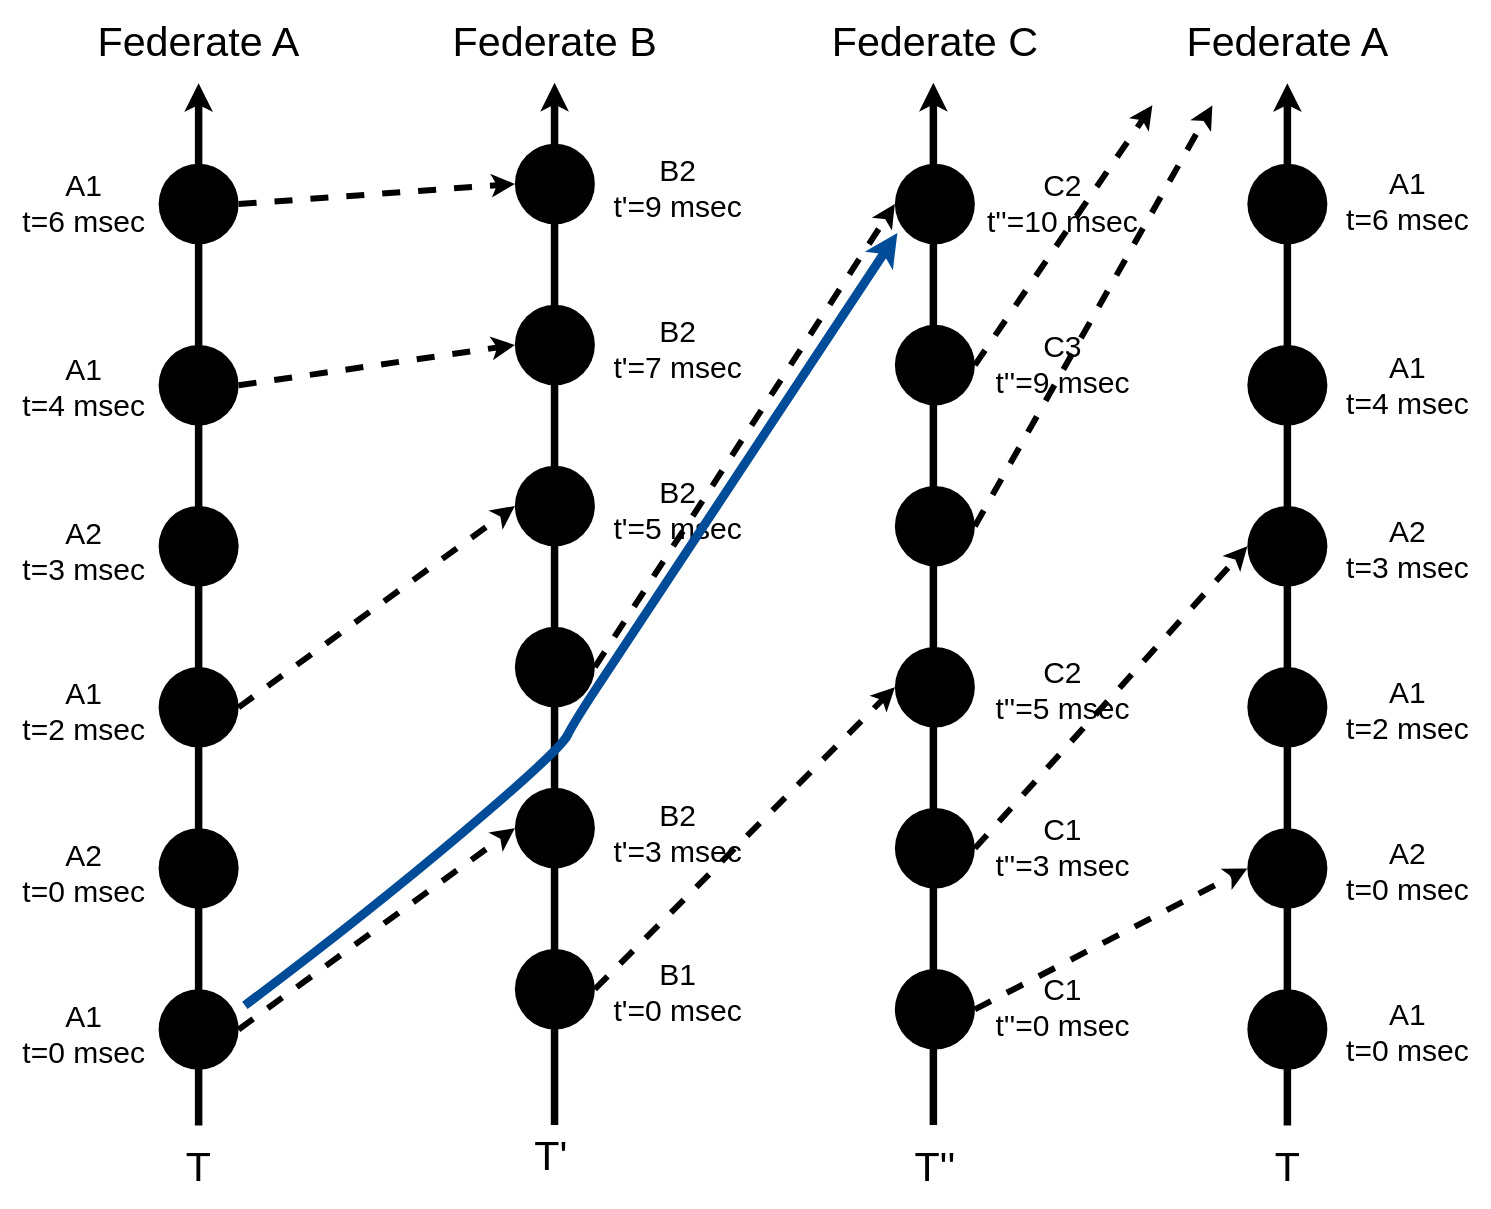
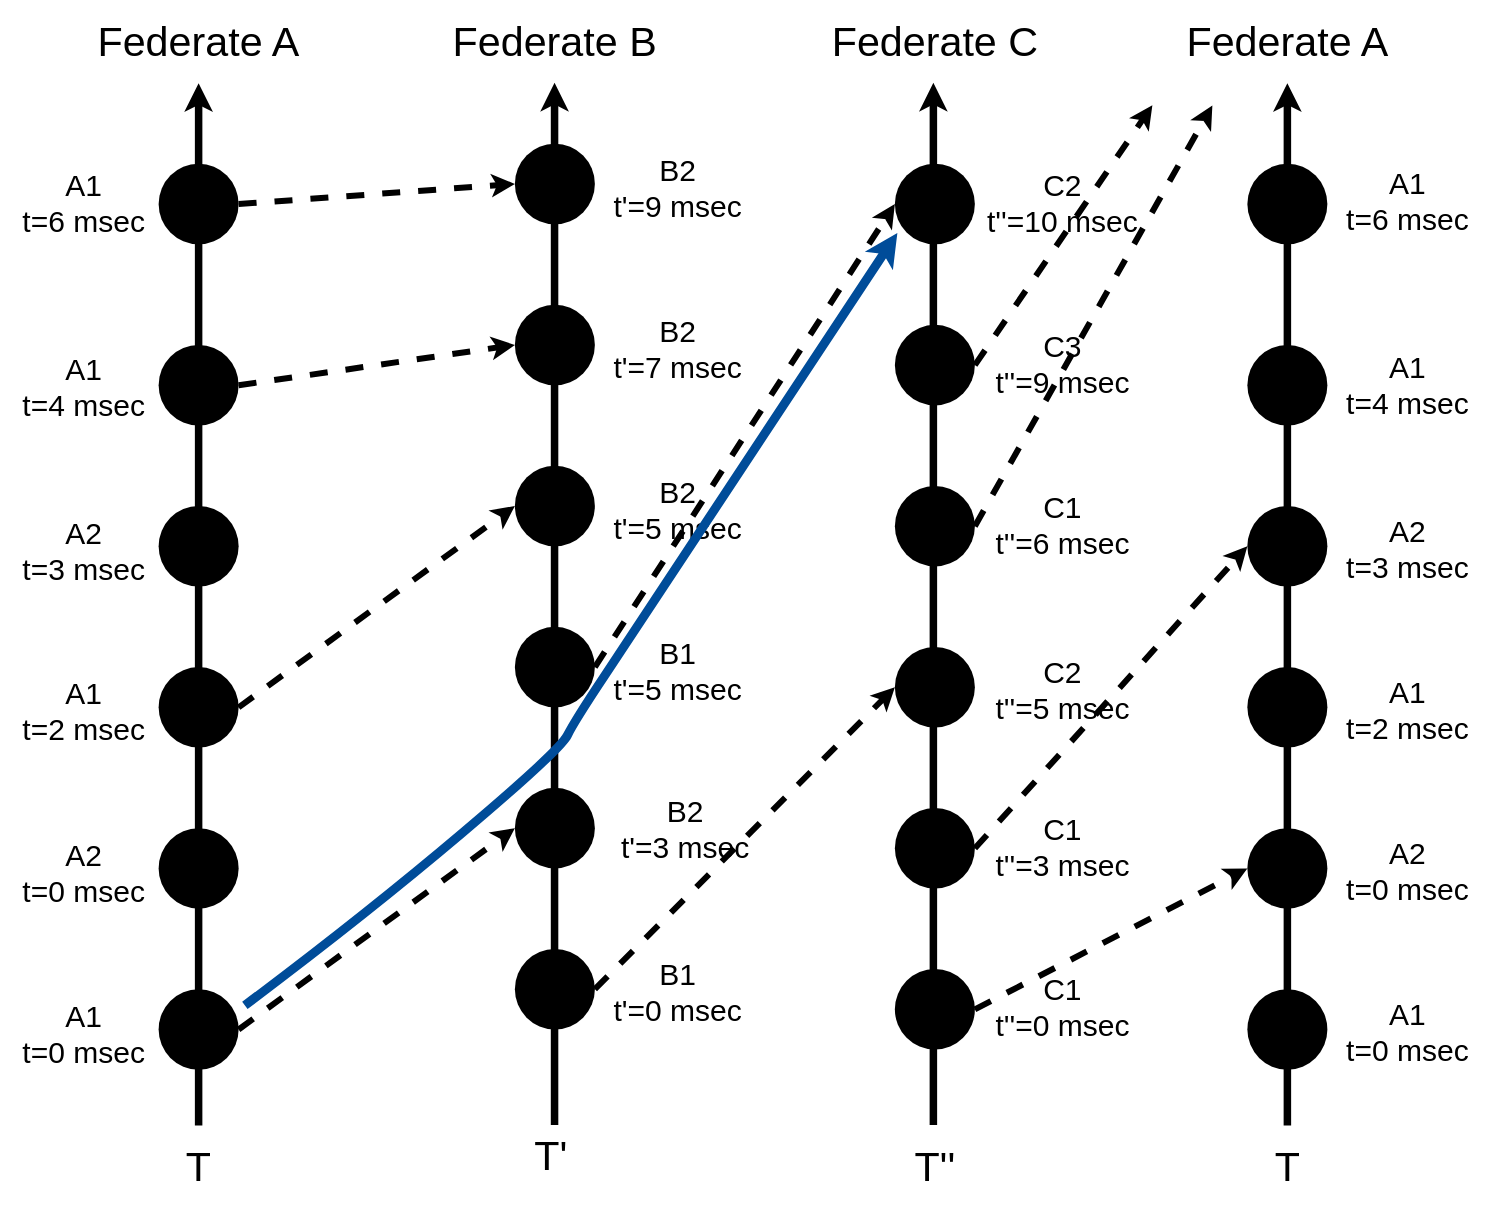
node "C1t''=6 msec": added
node "B1t'=5 msec": added
node "B2t'=3 msec": moved (678, 833) -> (685, 829)
